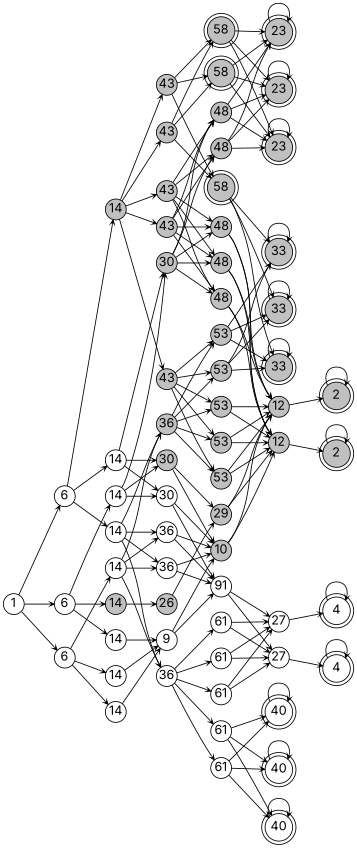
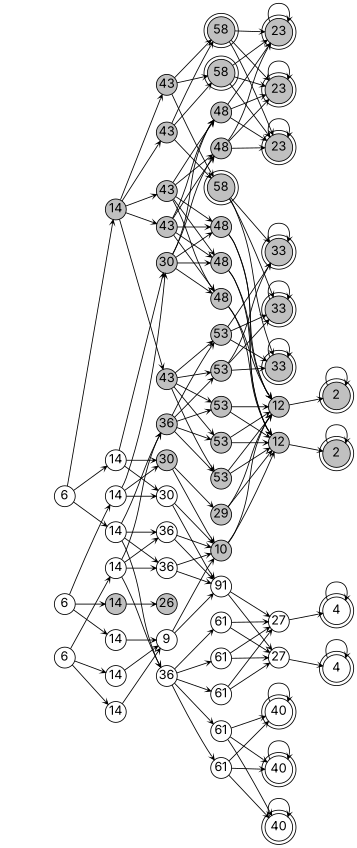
edge "26" -> "29": removed
node "1": removed
